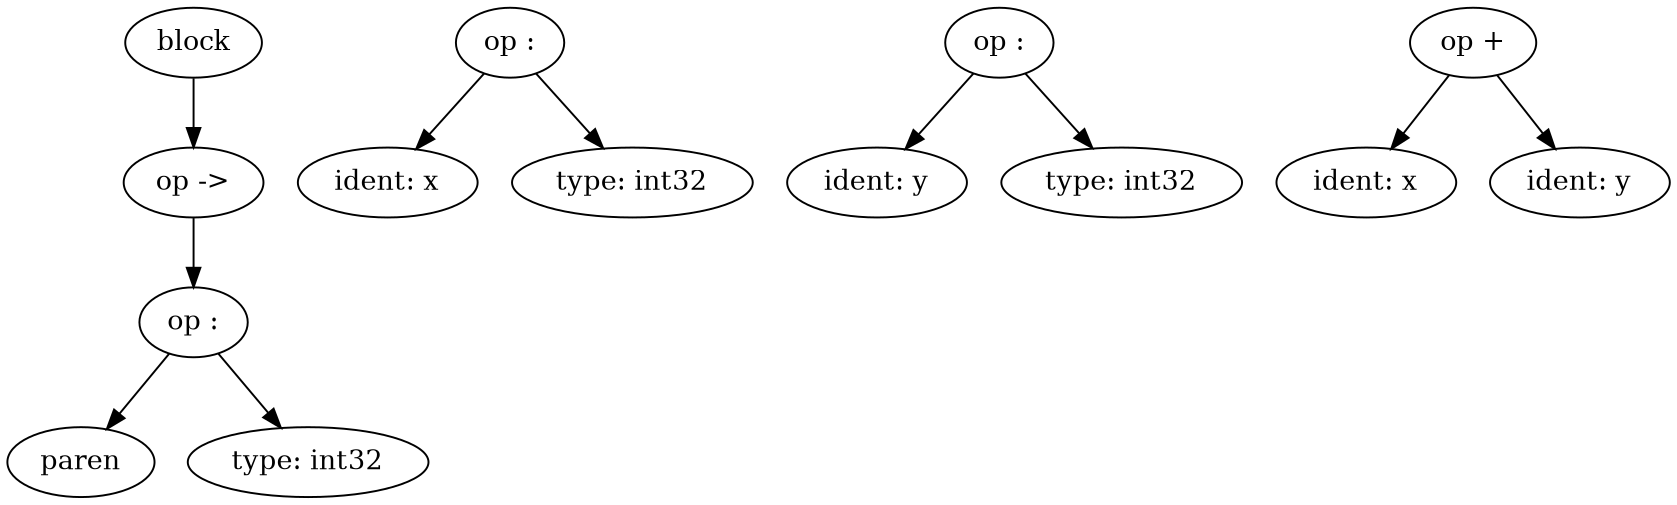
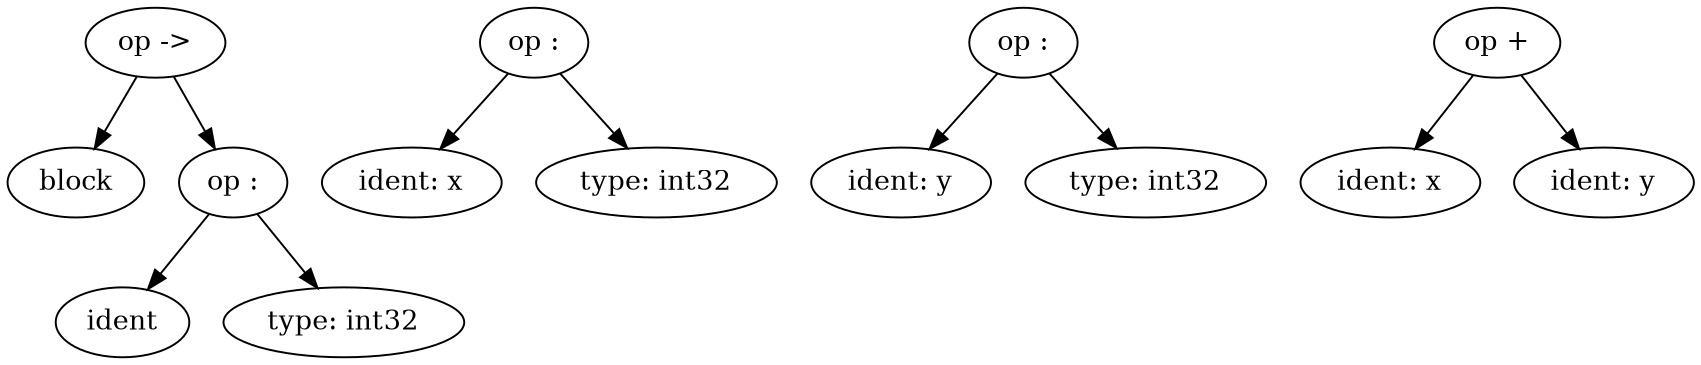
edge "block" -> "op ->": reversed
node "paren": label "paren" -> "ident"
